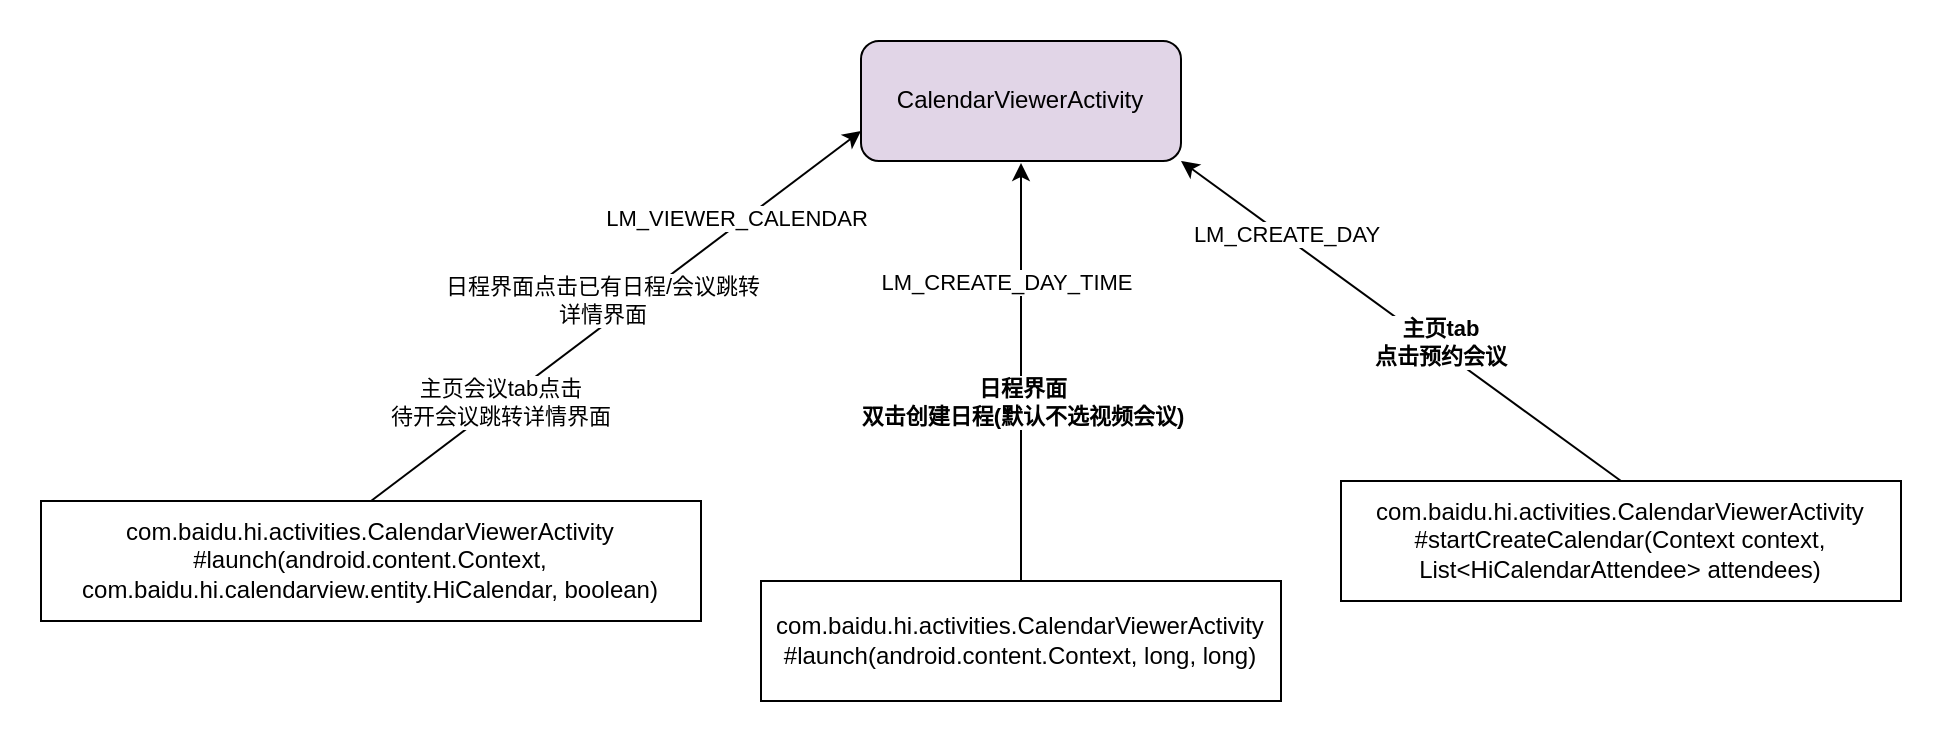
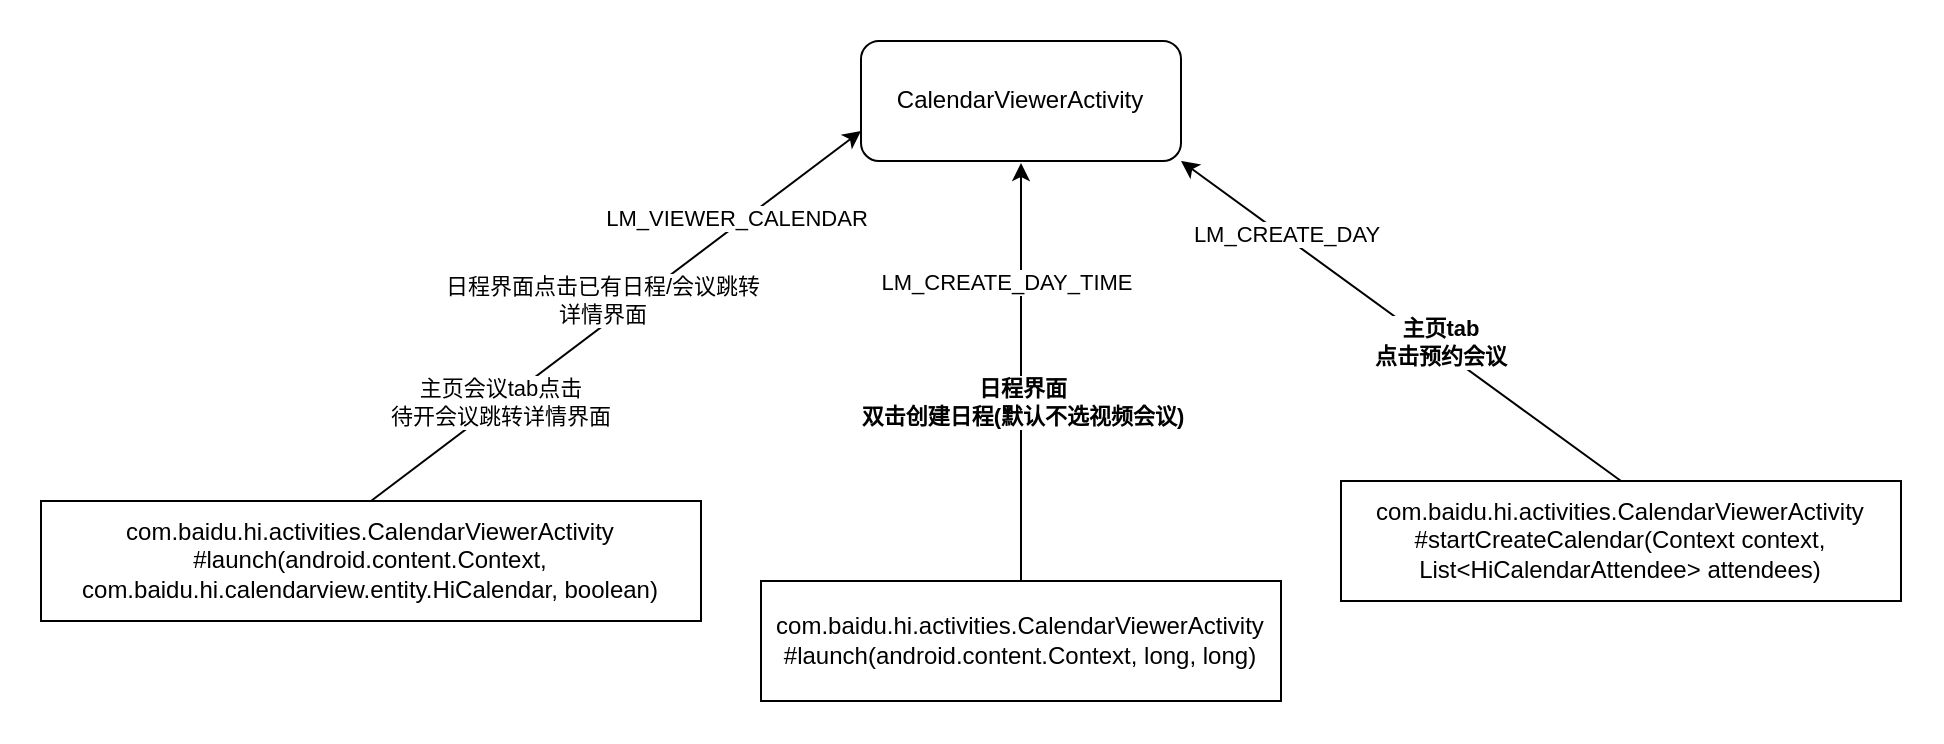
node "CalendarViewerActivity": fillcolor #e1d5e7 -> #ffffff
